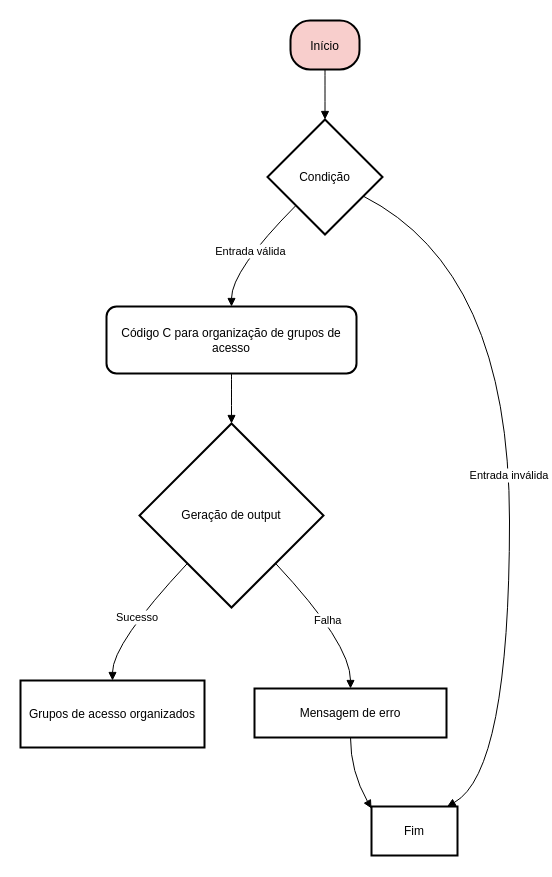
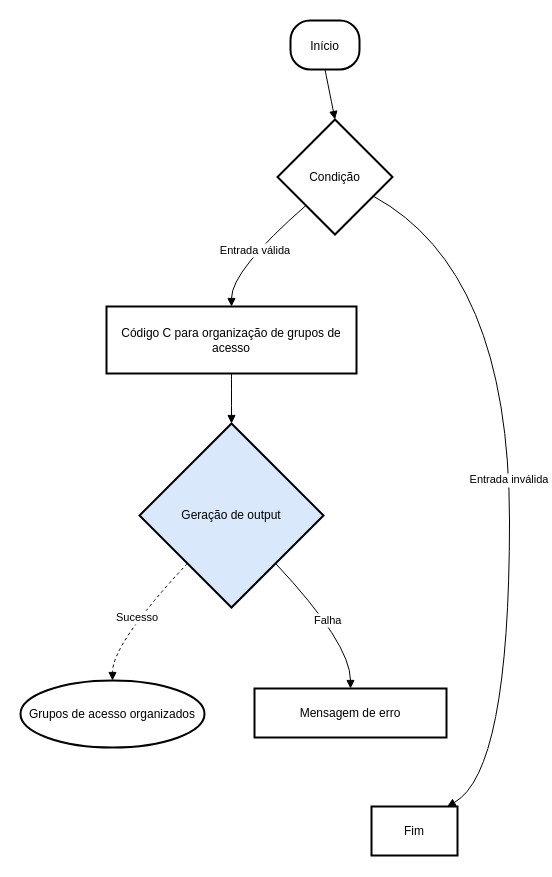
node "Início": fillcolor #f8cecc -> #ffffff
node "Condição": moved (325, 177) -> (335, 177)
node "Código C para organização de grupos de acesso": shape rounded rectangle -> rectangle
node "Geração de output": fillcolor #ffffff -> #dae8fc
edge "Geração de output" -> "Grupos de acesso organizados": style solid -> dashed
node "Grupos de acesso organizados": shape rectangle -> ellipse
edge "Mensagem de erro" -> "Fim": removed
